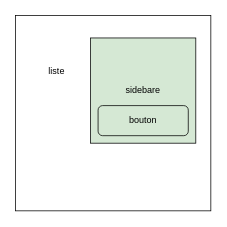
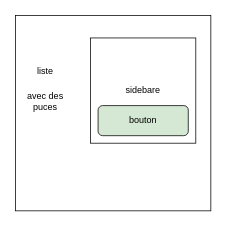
node "liste": moved (57, 72) -> (45, 72)
node "sidebare": fillcolor #d5e8d4 -> #ffffff
node "avec des puces": added
